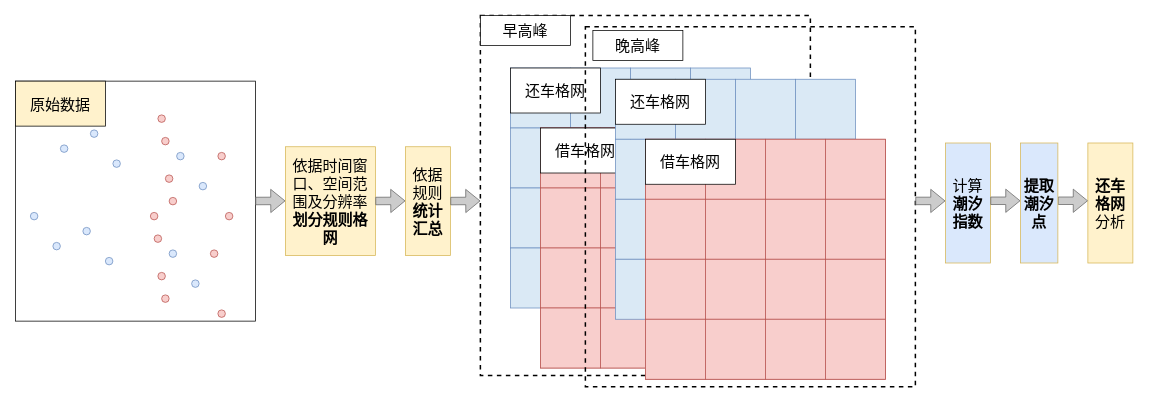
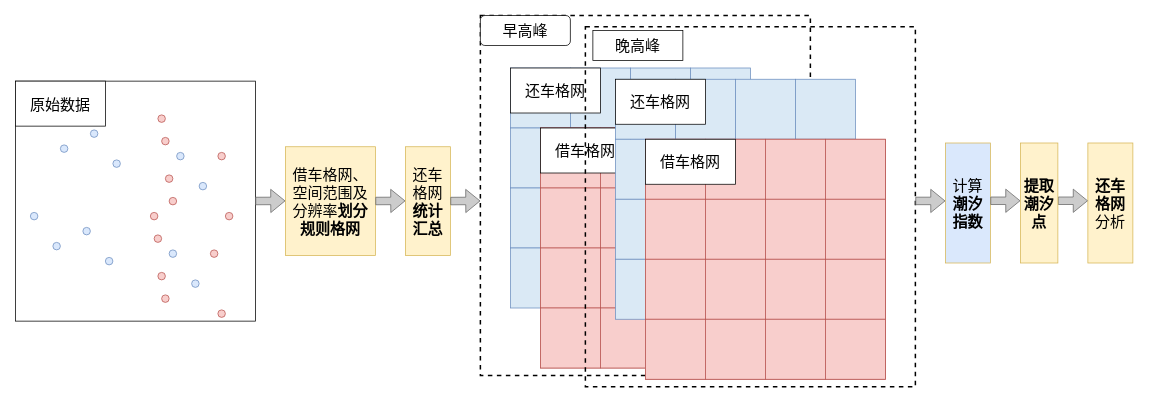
node "早高峰": shape rectangle -> rounded rectangle
node "原始数据": fillcolor #fff2cc -> #ffffff
node "依据时间窗口、空间范围及分辨率划分规则格网": label "依据时间窗口、空间范围及分辨率划分规则格网" -> "借车格网、空间范围及分辨率划分规则格网"
node "依据规则统计汇总": label "依据规则统计汇总" -> "还车格网统计汇总"
node "提取潮汐点": fillcolor #dae8fc -> #fff2cc
